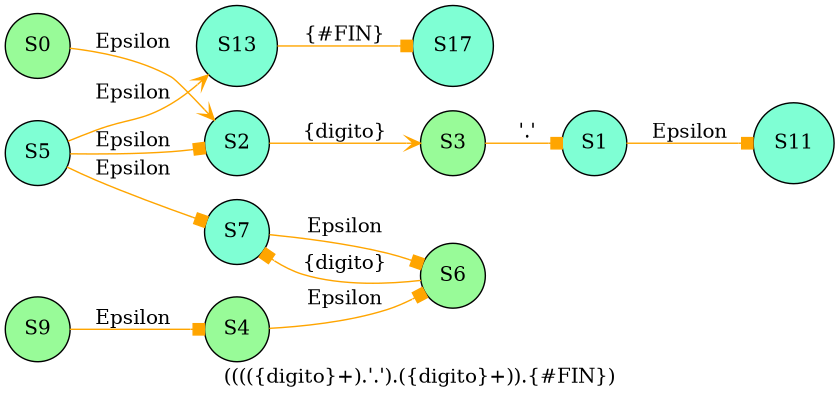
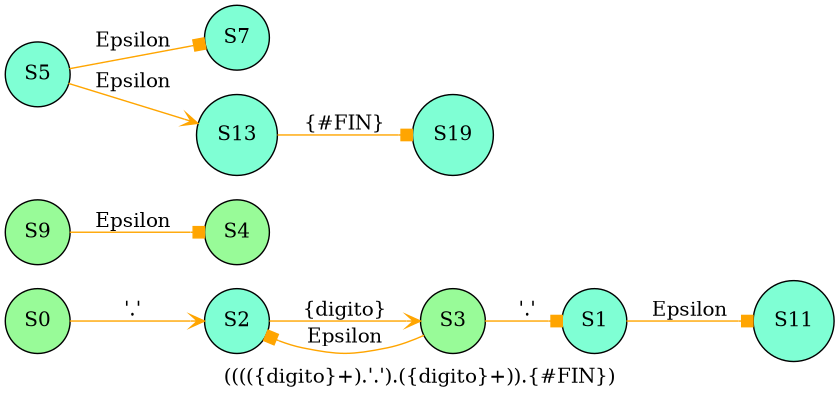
edge "S0" -> "S2": label "Epsilon" -> "'.'"
node "S17": label "S17" -> "S19"
edge "S5" -> "S2": now "S3" -> "S2"
node "S6": removed
